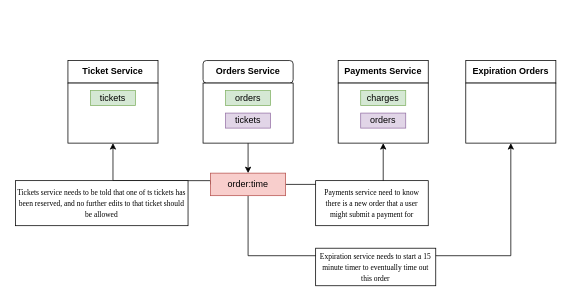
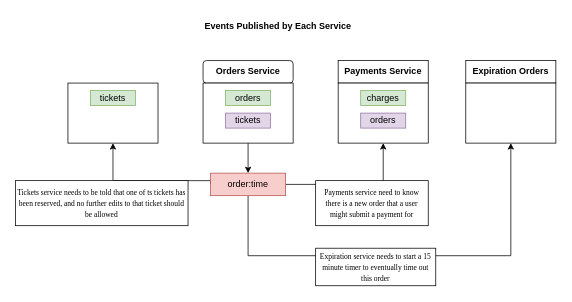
node "Events Published by Each Service": added
node "Ticket Service": removed
